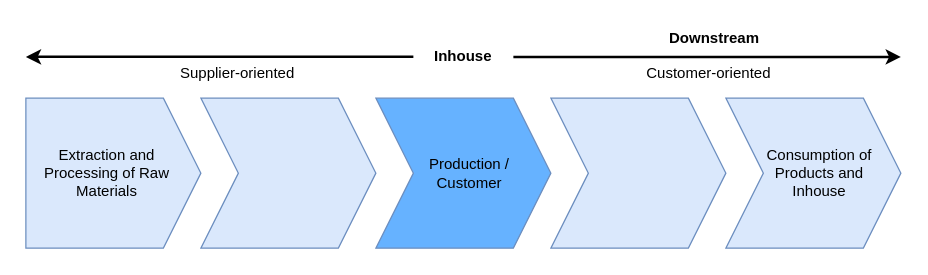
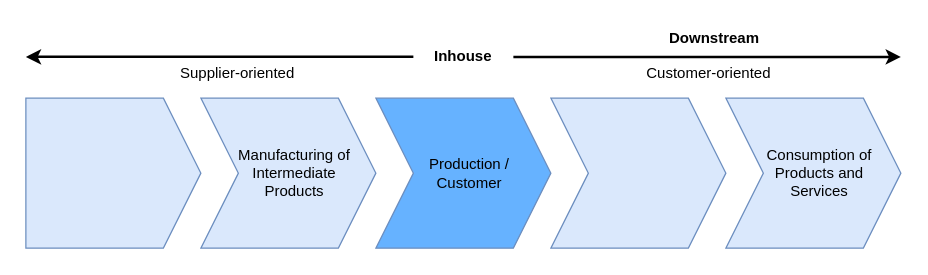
node "Extraction and Processing of Raw Materials": removed
node "Manufacturing of Intermediate Products": added
node "Consumption of Products and Inhouse": label "Consumption of Products and Inhouse" -> "Consumption of Products and Services"
